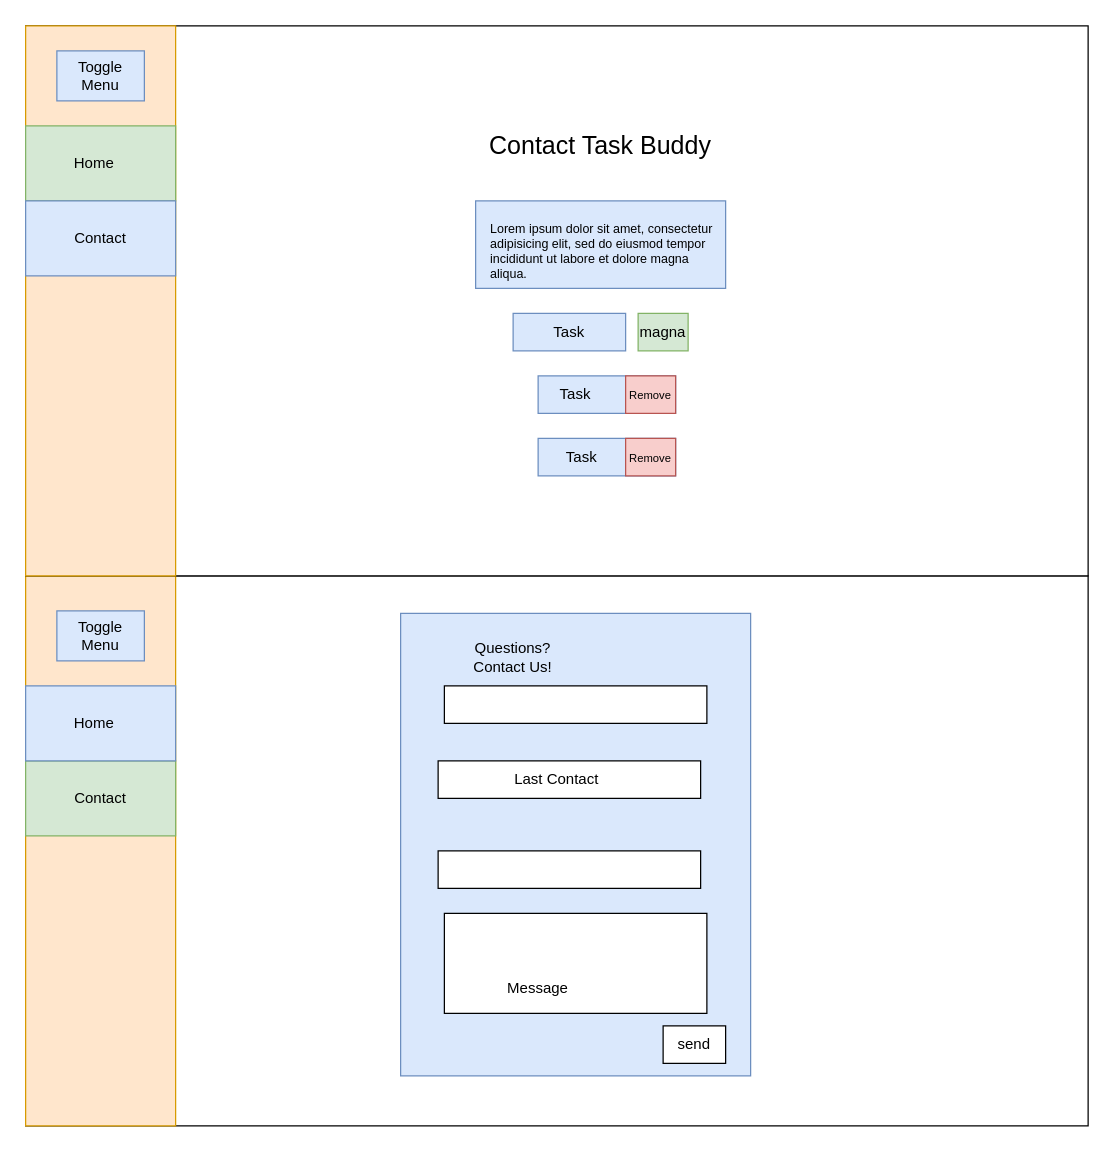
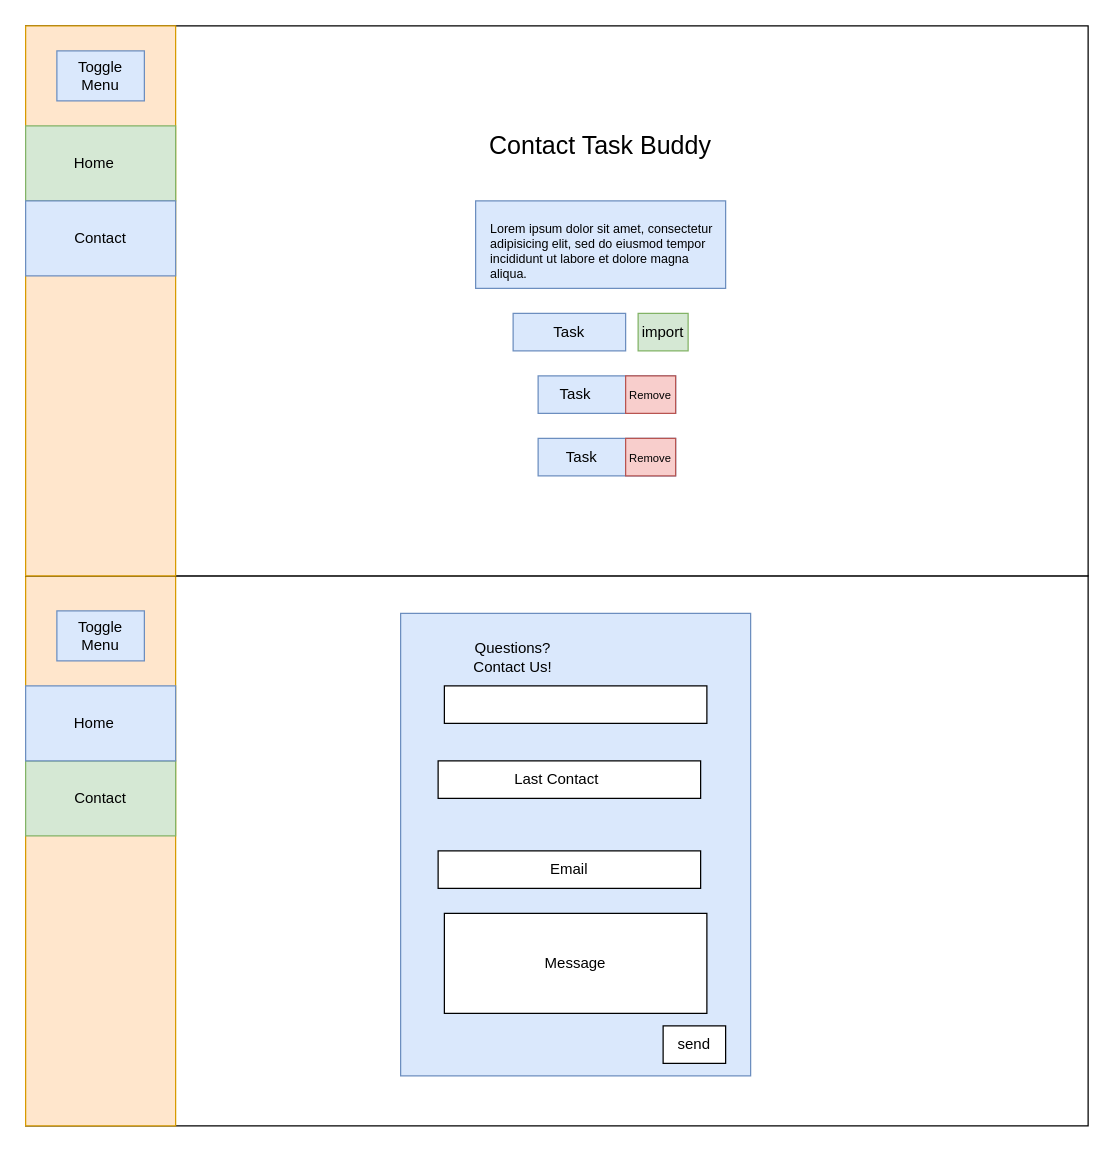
node "magna": label "magna" -> "import"
node "Email": added
node "Message": moved (538, 988) -> (576, 963)
